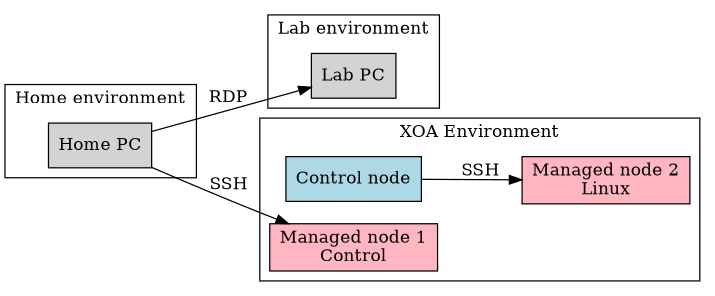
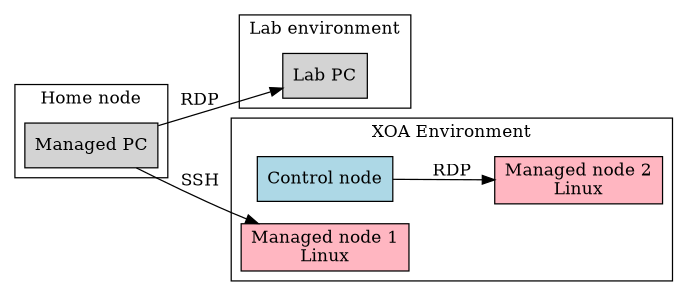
cluster "Home environment": label "Home environment" -> "Home node"
node "Home PC": label "Home PC" -> "Managed PC"
edge "Control node" -> "Managed node 2 Linux": label "SSH" -> "RDP"
node "Managed node 1 Control": label "Managed node 1 Control" -> "Managed node 1 Linux"
